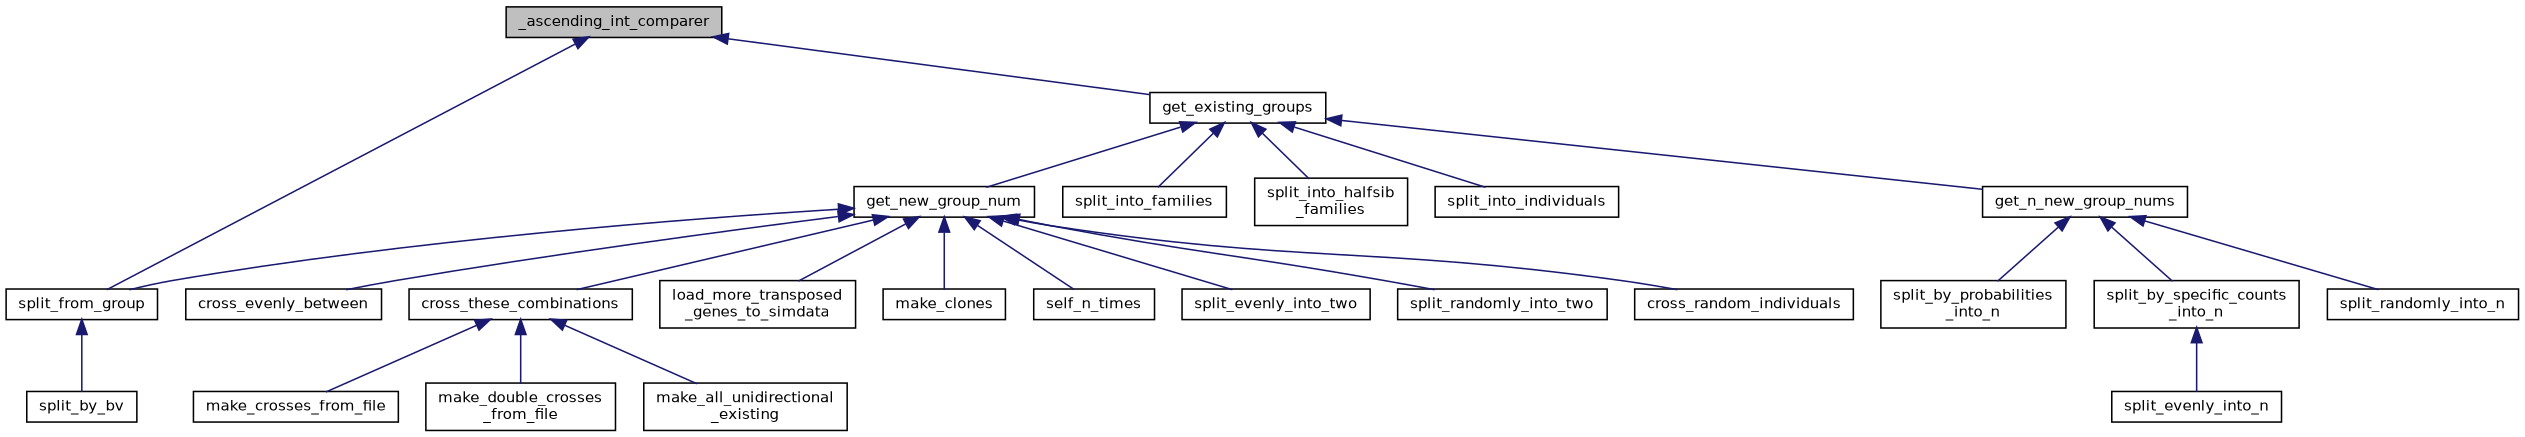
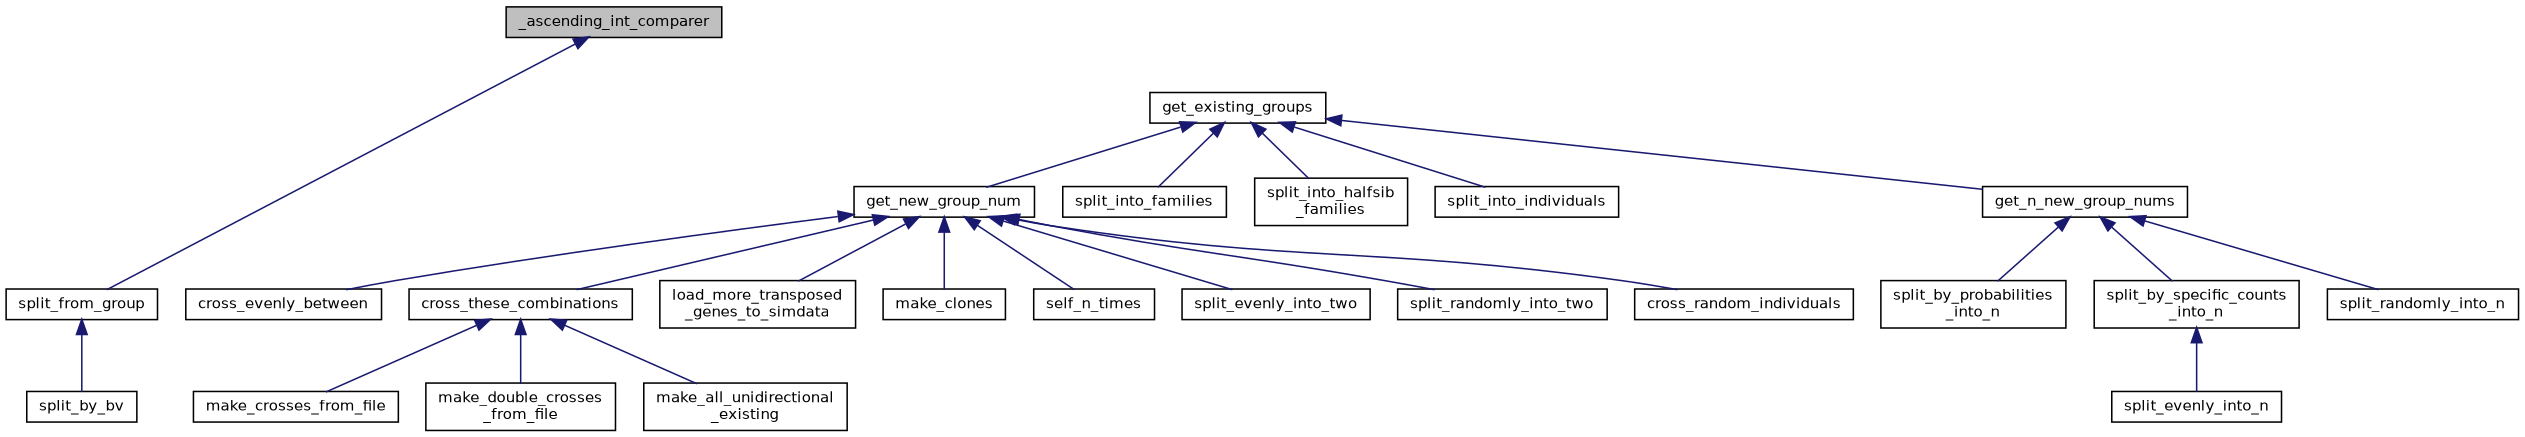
edge "get_existing_groups" -> "_ascending_int_comparer": removed
edge "split_from_group" -> "get_new_group_num": removed
